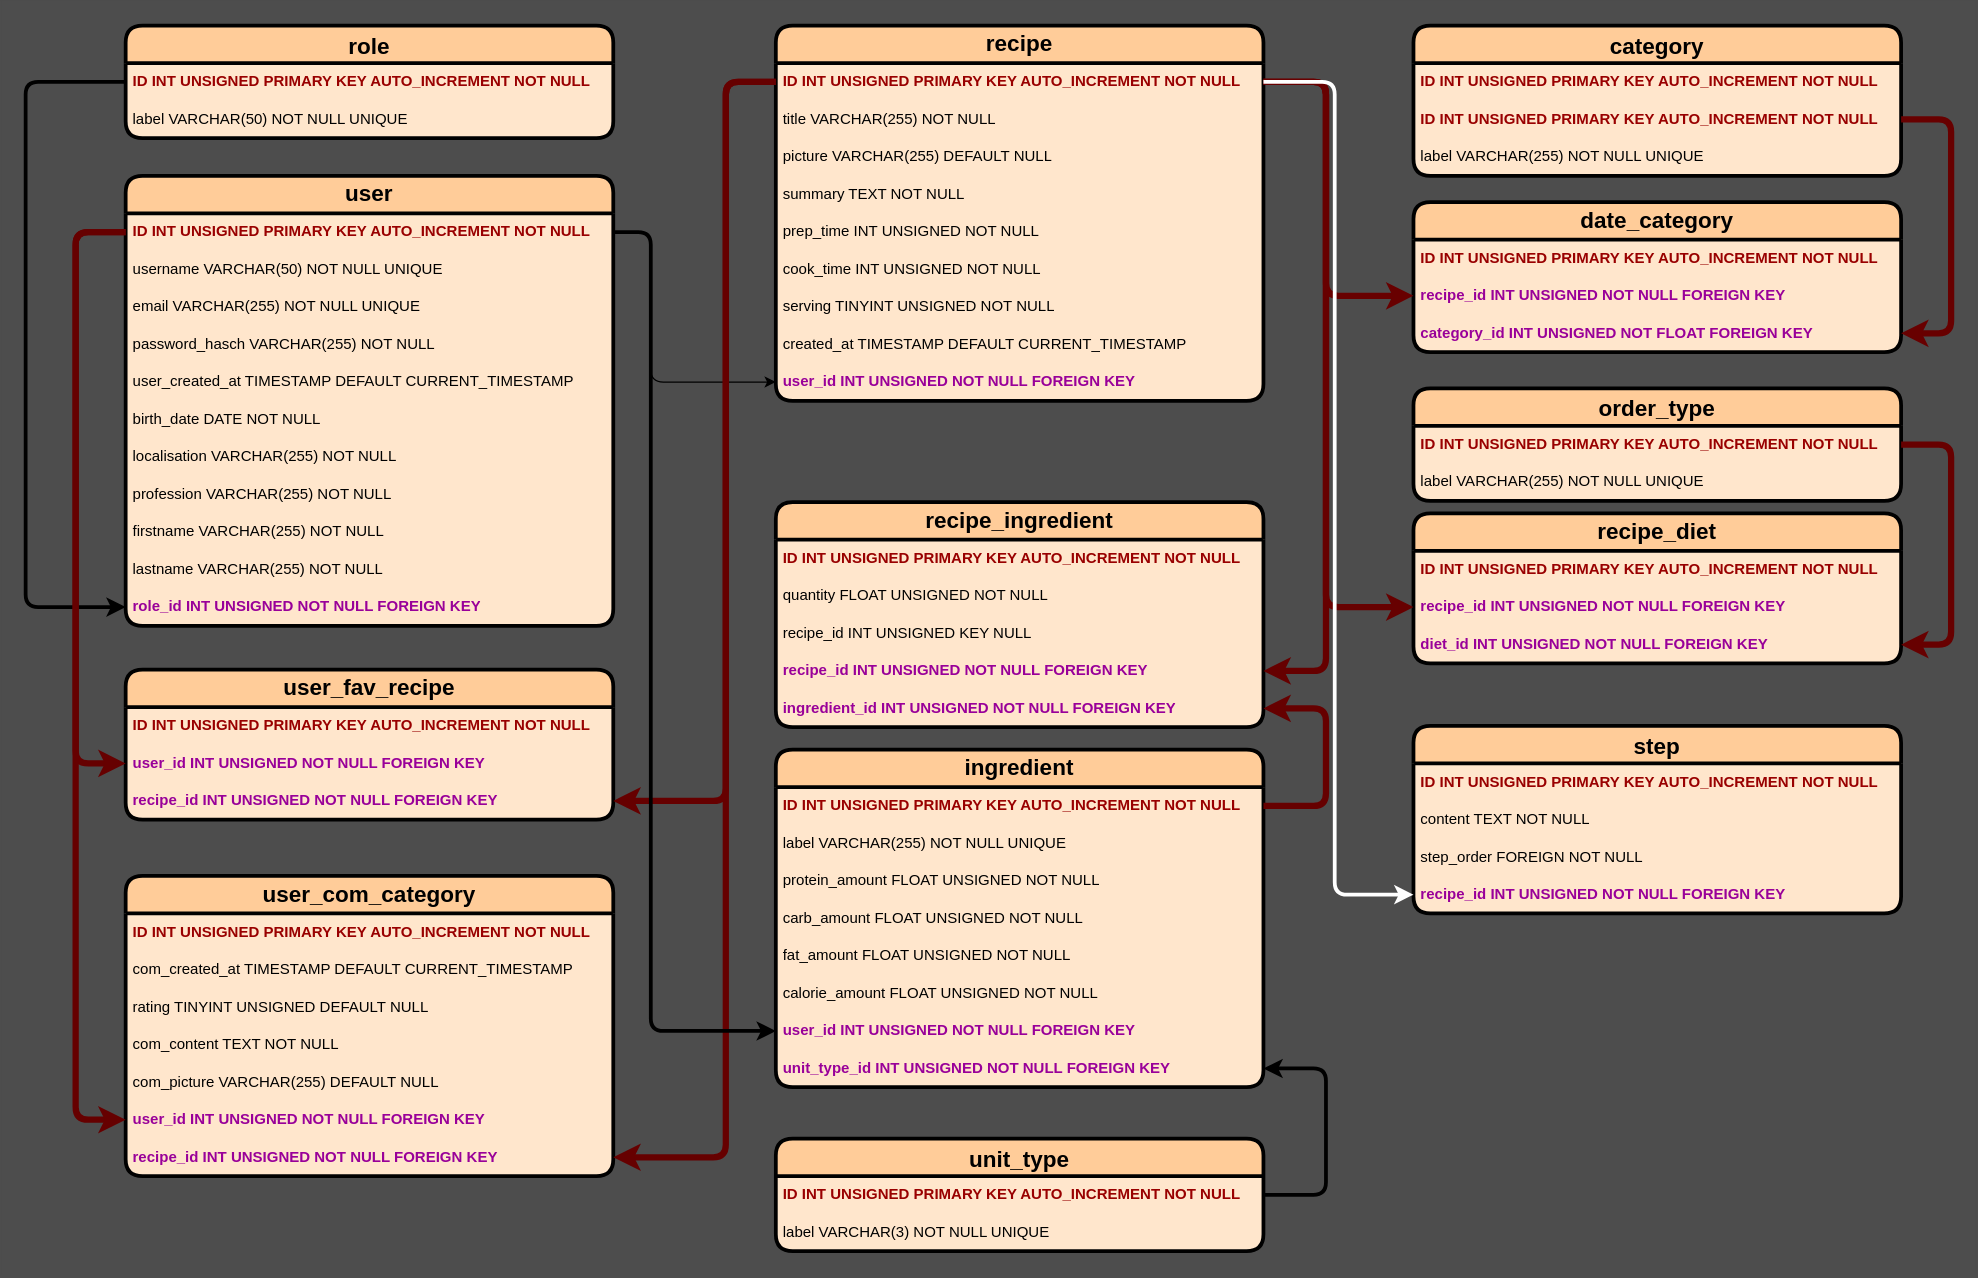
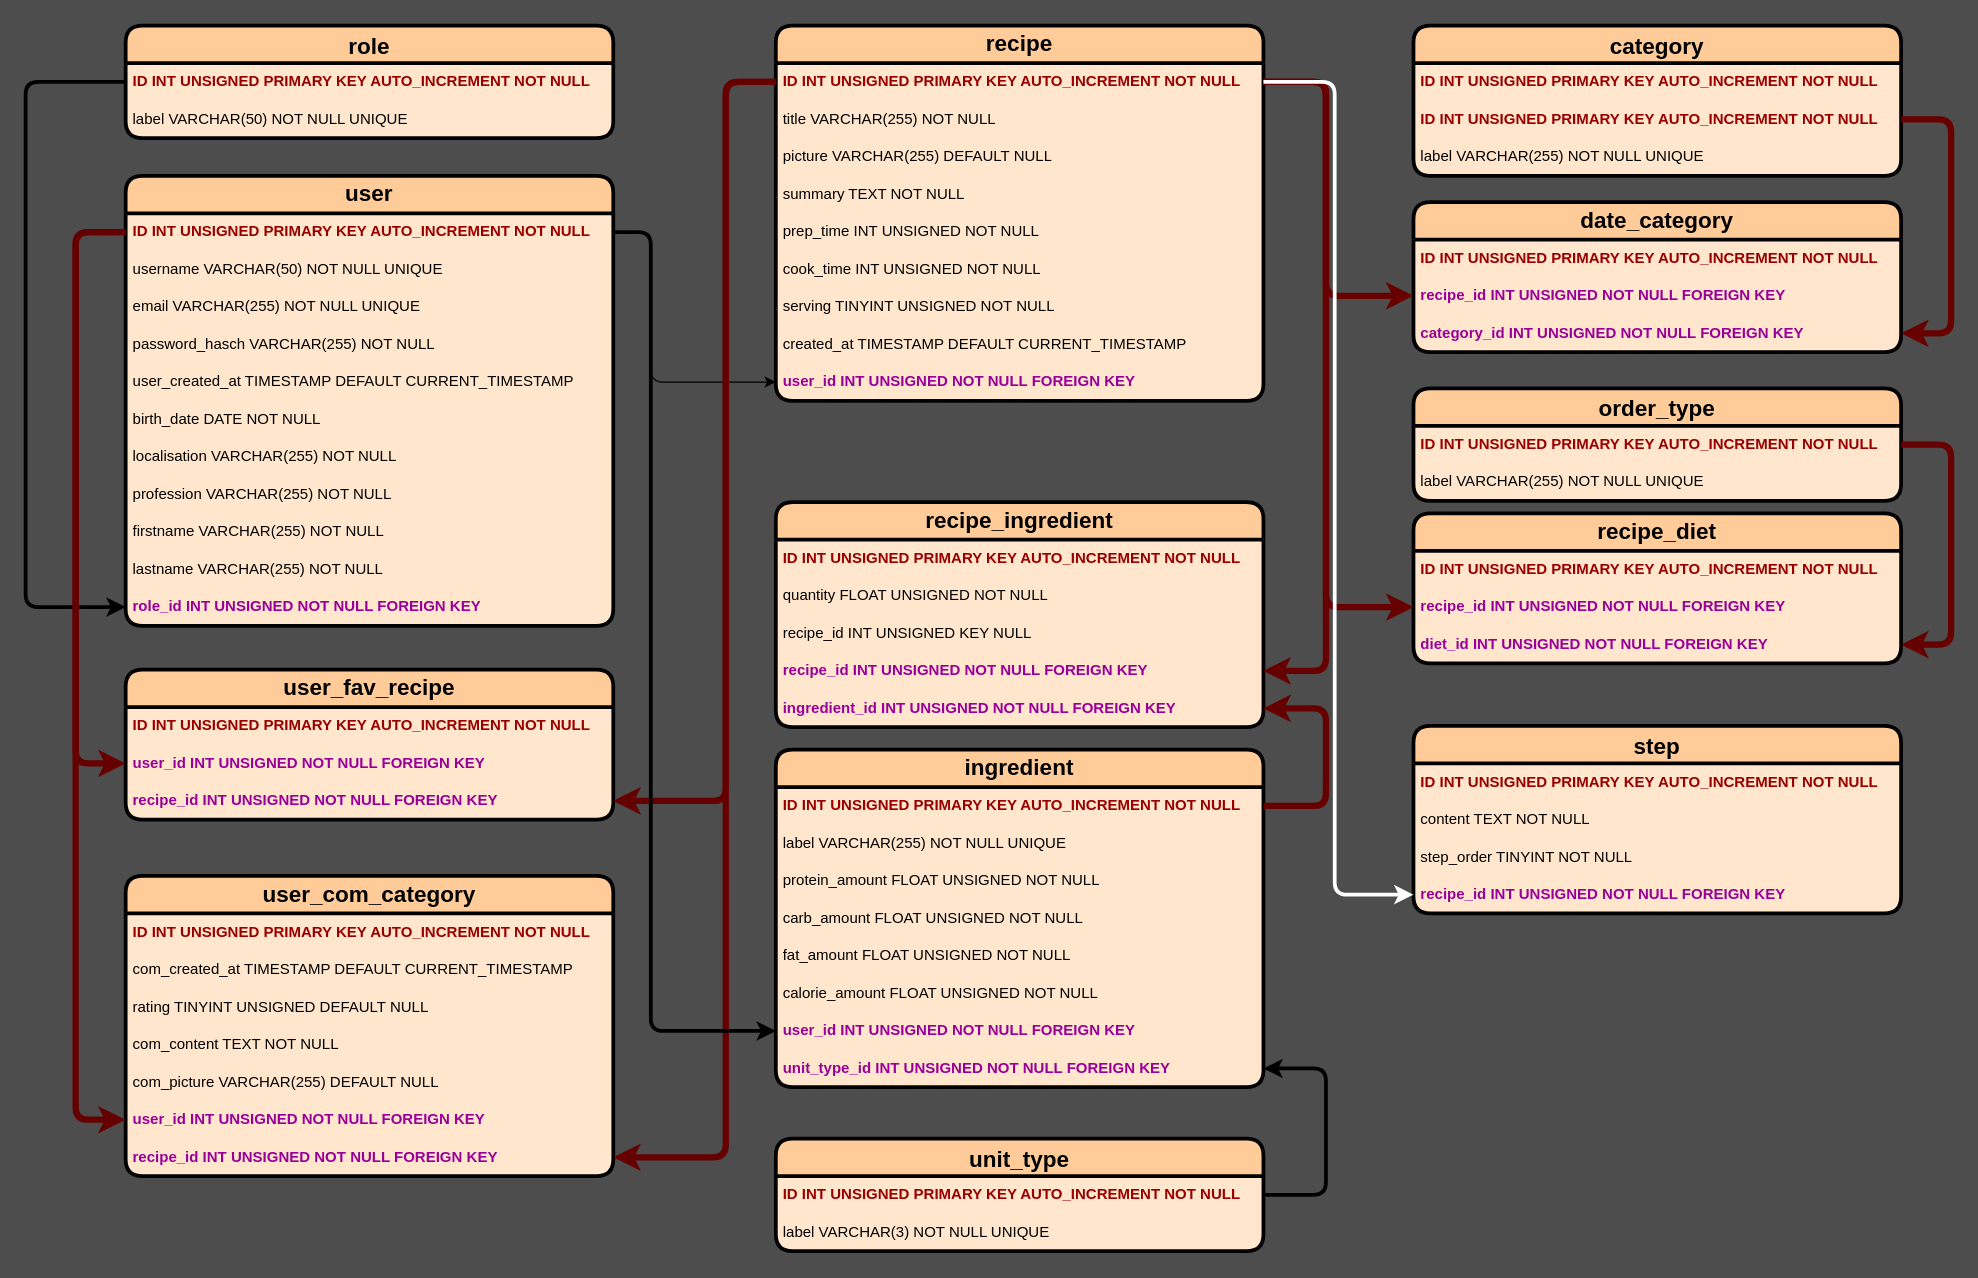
node "category_id INT UNSIGNED NOT FLOAT FOREIGN KEY": label "category_id INT UNSIGNED NOT FLOAT FOREIGN KEY" -> "category_id INT UNSIGNED NOT NULL FOREIGN KEY"
node "step_order FOREIGN NOT NULL": label "step_order FOREIGN NOT NULL" -> "step_order TINYINT NOT NULL"
